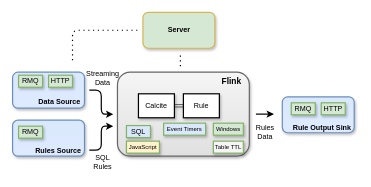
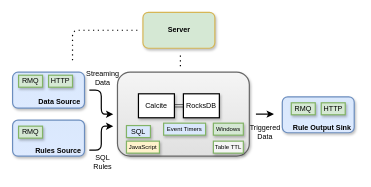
node "Flink": removed
node "Rule": label "Rule" -> "RocksDB"
node "Rules Data": label "Rules Data" -> "Triggered Data"
